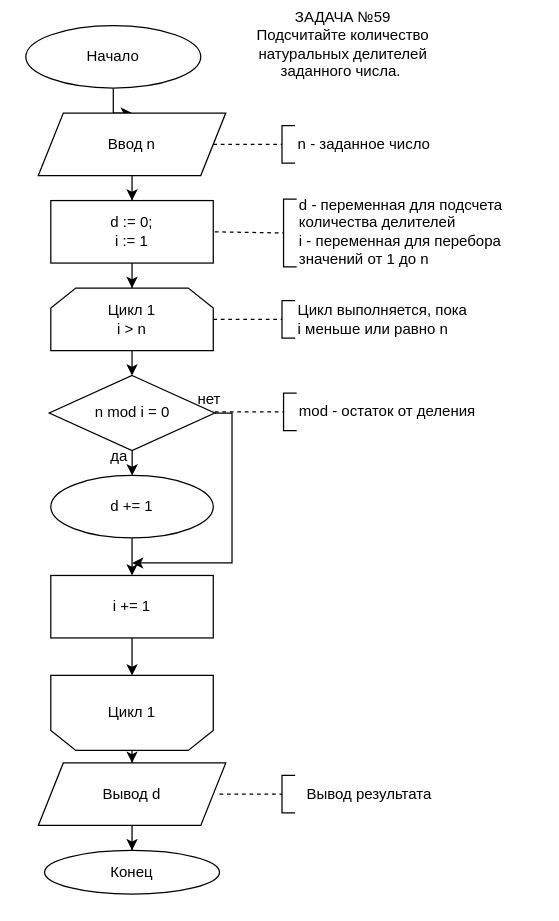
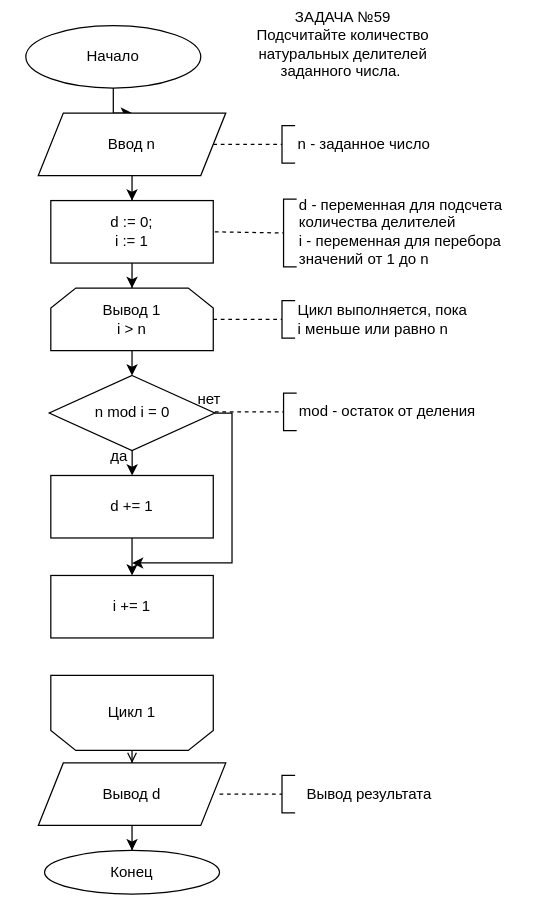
node "Цикл 1 i > n": label "Цикл 1 i > n" -> "Вывод 1 i > n"
node "d += 1": shape ellipse -> rectangle
edge "i += 1" -> "Цикл 1": removed
edge "Цикл 1" -> "Вывод d": arrowhead classic -> open
